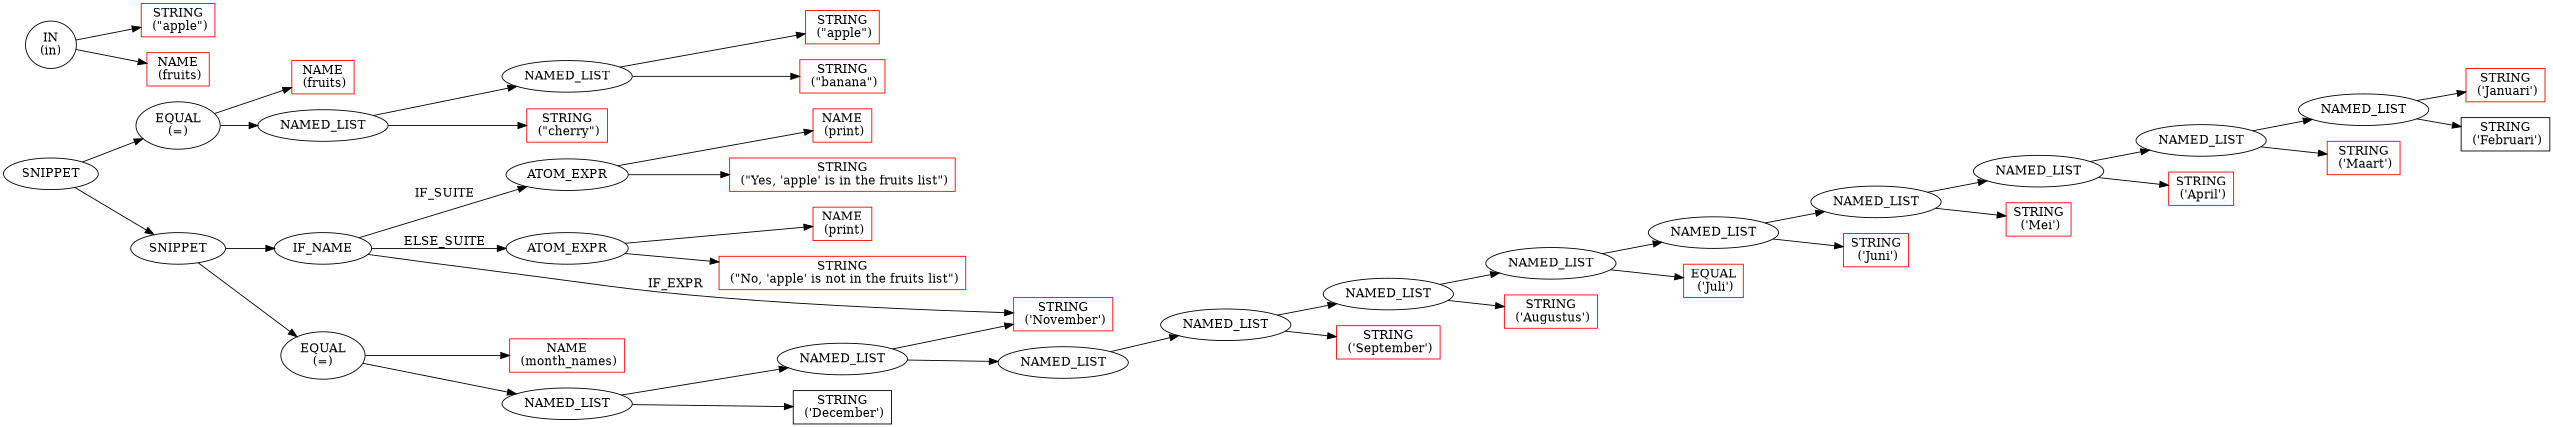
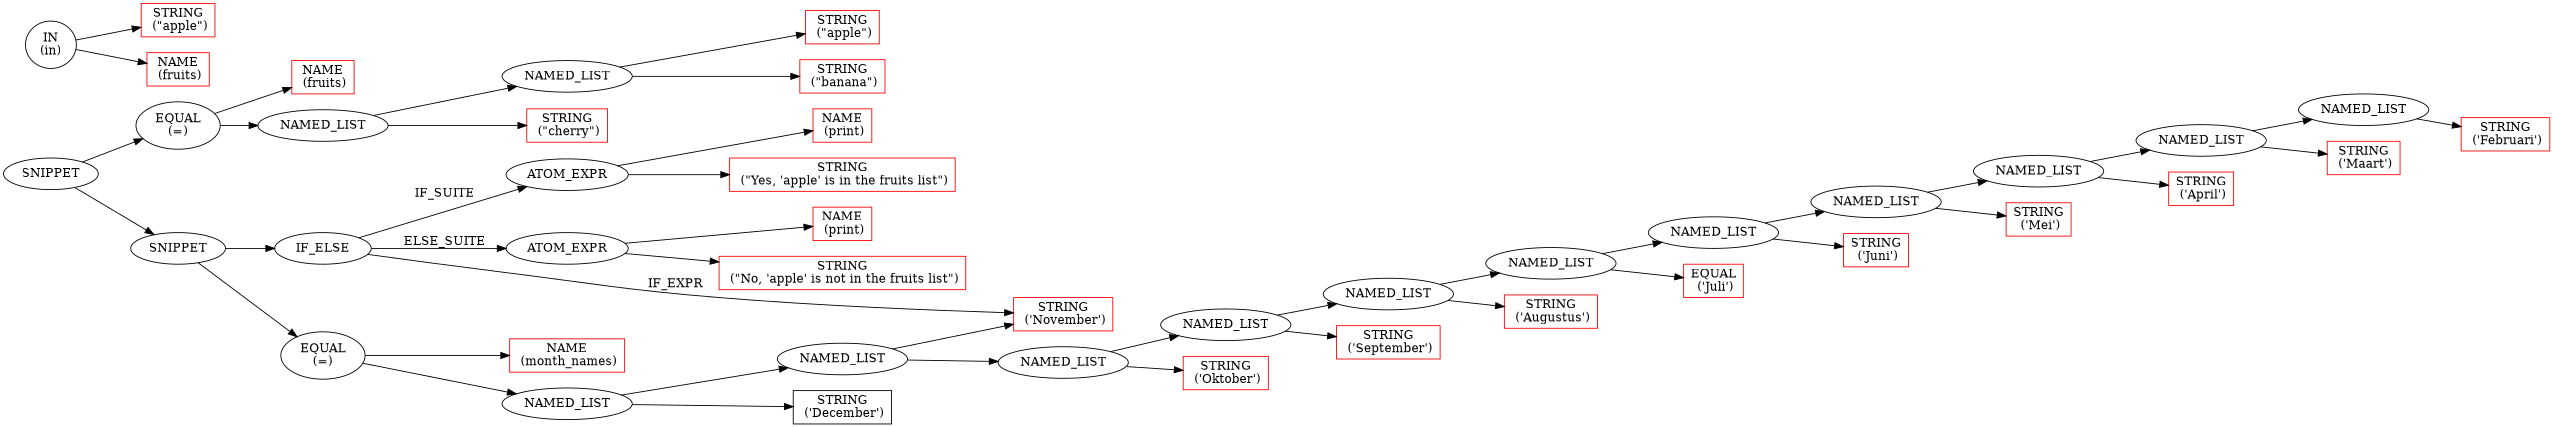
node "STRING ('Januari')": removed
node "STRING ('Februari')": color black -> red
node "IF_NAME": label "IF_NAME" -> "IF_ELSE"
node "STRING ('Oktober')": added
